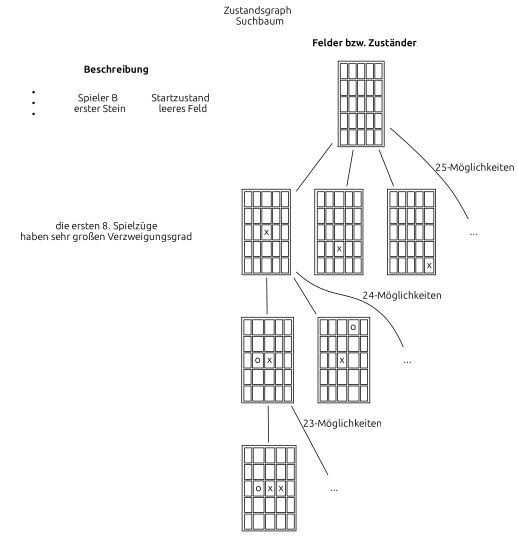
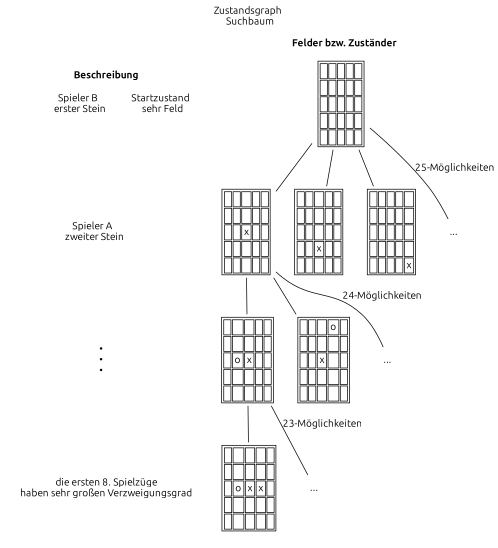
node "Startzustand leeres Feld": label "Startzustand leeres Feld" -> "Startzustand sehr Feld"
node "Spieler A zweiter Stein": added
